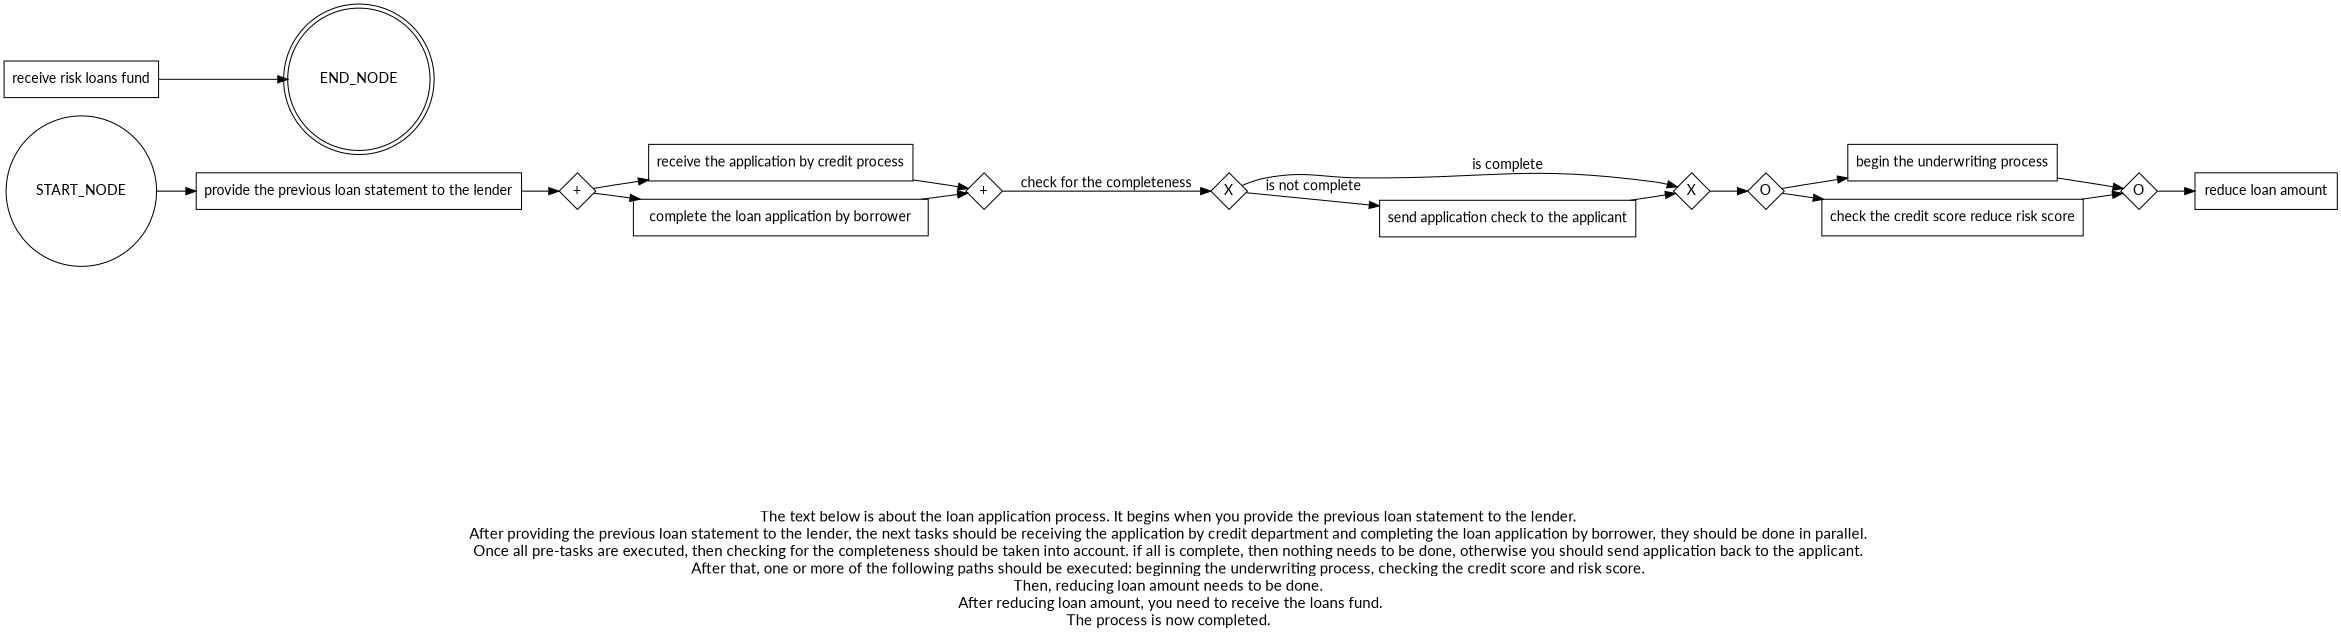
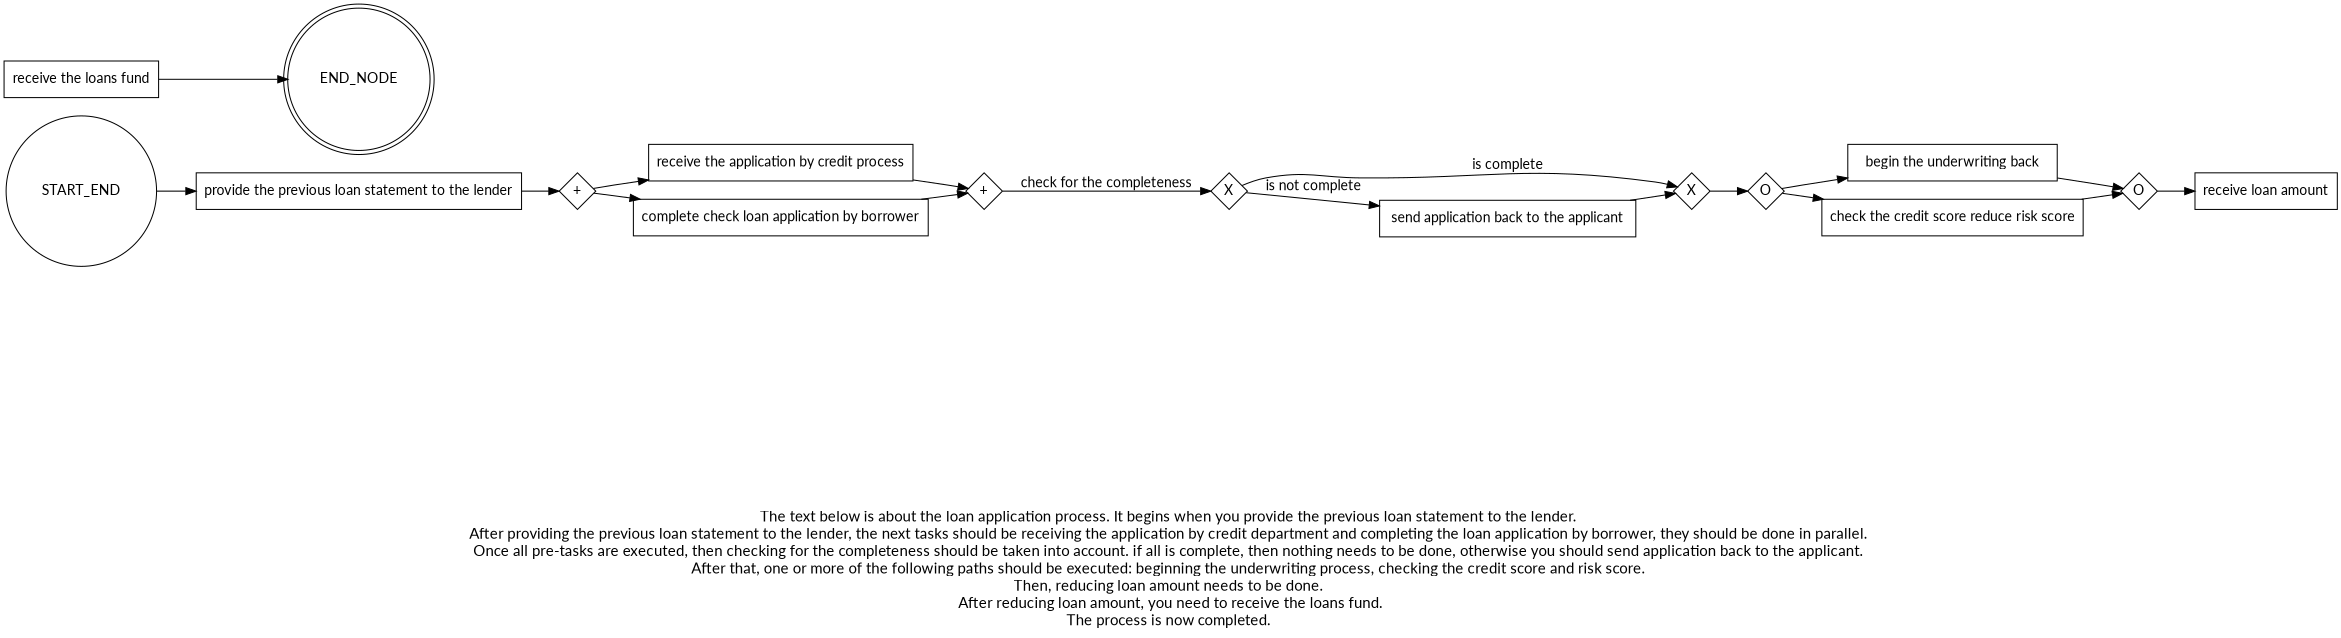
node "receive risk loans fund": label "receive risk loans fund" -> "receive the loans fund"
node "begin the underwriting process": label "begin the underwriting process" -> "begin the underwriting back"
node "START_NODE": label "START_NODE" -> "START_END"
node "reduce loan amount": label "reduce loan amount" -> "receive loan amount"
node "complete the loan application by borrower": label "complete the loan application by borrower" -> "complete check loan application by borrower"
node "send application check to the applicant": label "send application check to the applicant" -> "send application back to the applicant"
